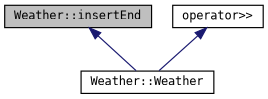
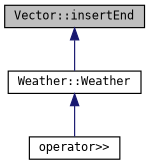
node "Weather::insertEnd": label "Weather::insertEnd" -> "Vector::insertEnd"
edge "Weather::Weather" -> "operator>>": reversed
